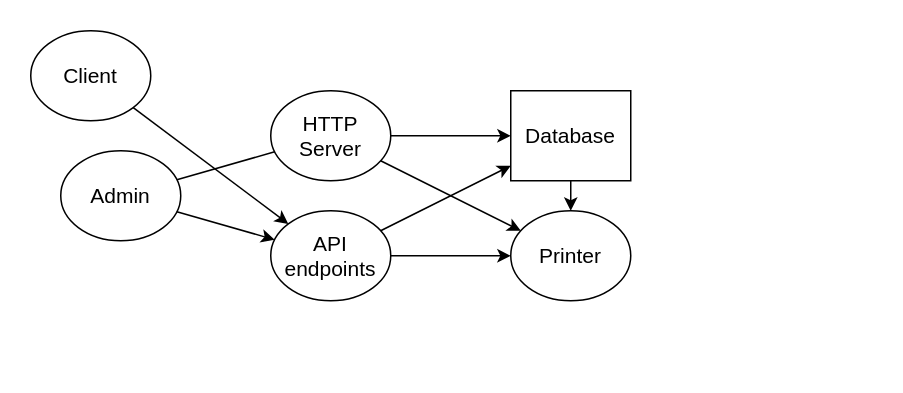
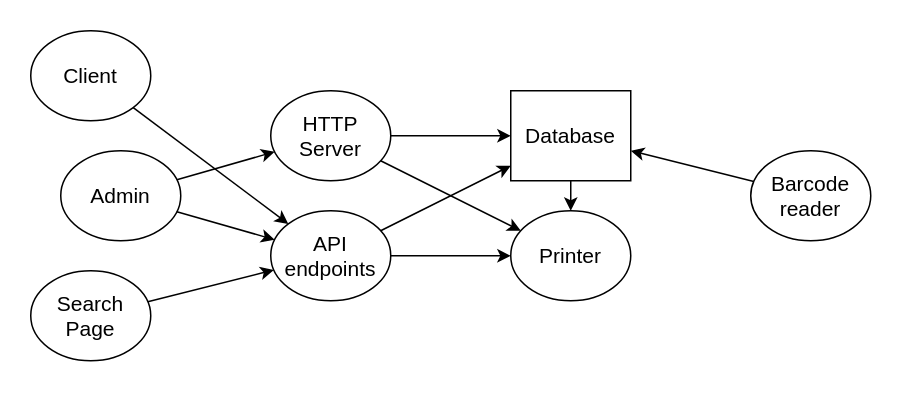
edge "HTTP Server" -- "Admin": arrowhead none -> classic
edge "Barcode reader" -> "Database": added
node "Barcode reader": added
edge "Search Page" -> "API endpoints": added
node "Search Page": added
